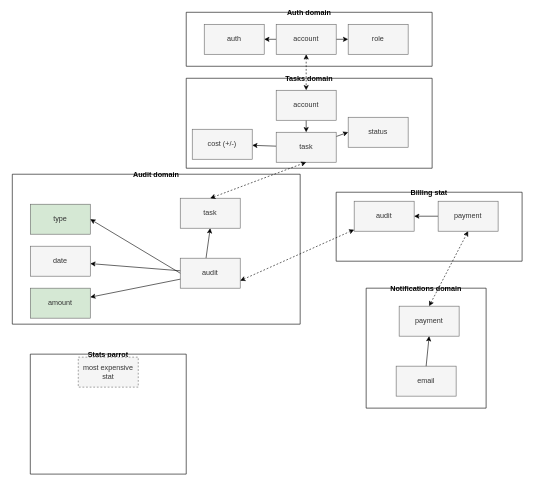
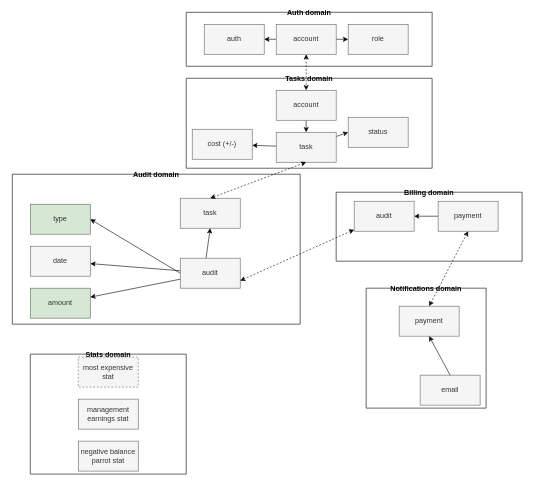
node "Billing stat": label "Billing stat" -> "Billing domain"
node "Stats parrot": label "Stats parrot" -> "Stats domain"
node "email": moved (426, 381) -> (450, 390)
node "management earnings stat": added
node "negative balance parrot stat": added
